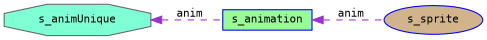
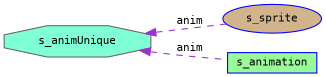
edge "s_sprite" -> "s_animation": now "s_sprite" -> "s_animUnique"
